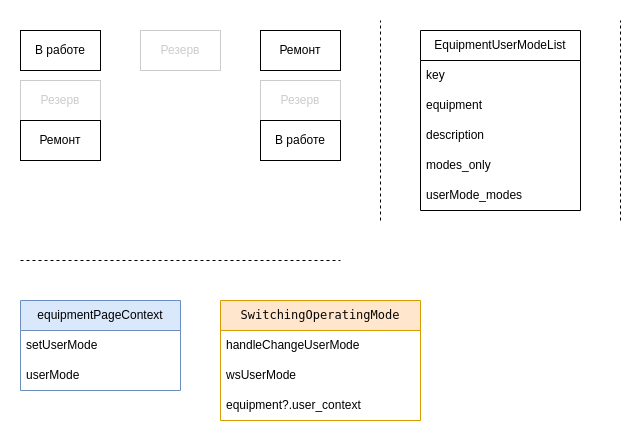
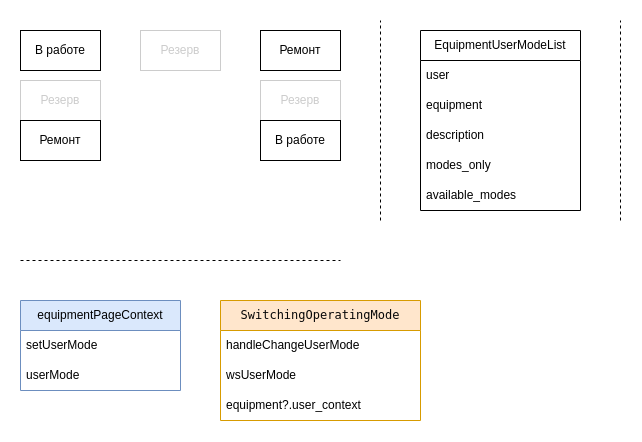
node "key": label "key" -> "user"
node "userMode_modes": label "userMode_modes" -> "available_modes"
